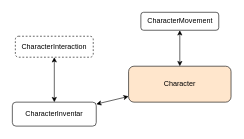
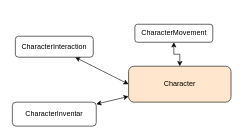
node "CharacterMovement": moved (180, 21) -> (174, 33)
node "CharacterInteraction": style dashed -> solid
edge "CharacterInteraction" -- "CharacterInventar": now "CharacterInteraction" -- "Character"
